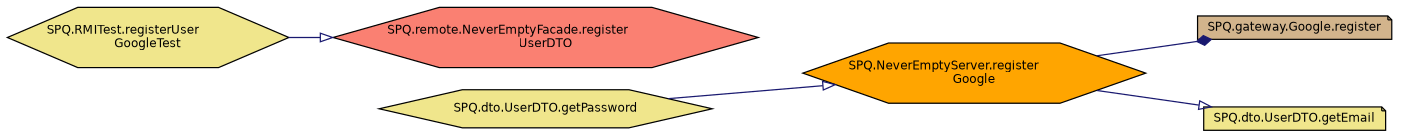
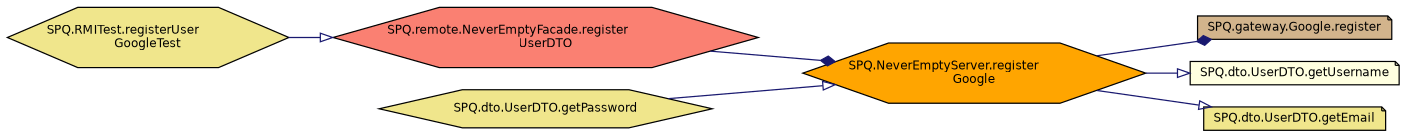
edge "SPQ.remote.NeverEmptyFacade.register UserDTO" -> "SPQ.NeverEmptyServer.register Google": added
node "SPQ.dto.UserDTO.getUsername": added
